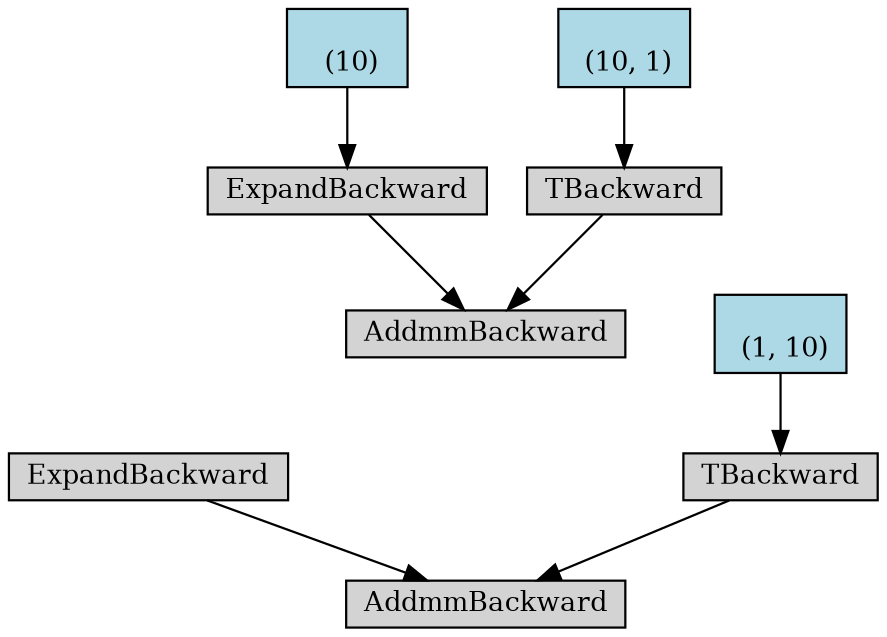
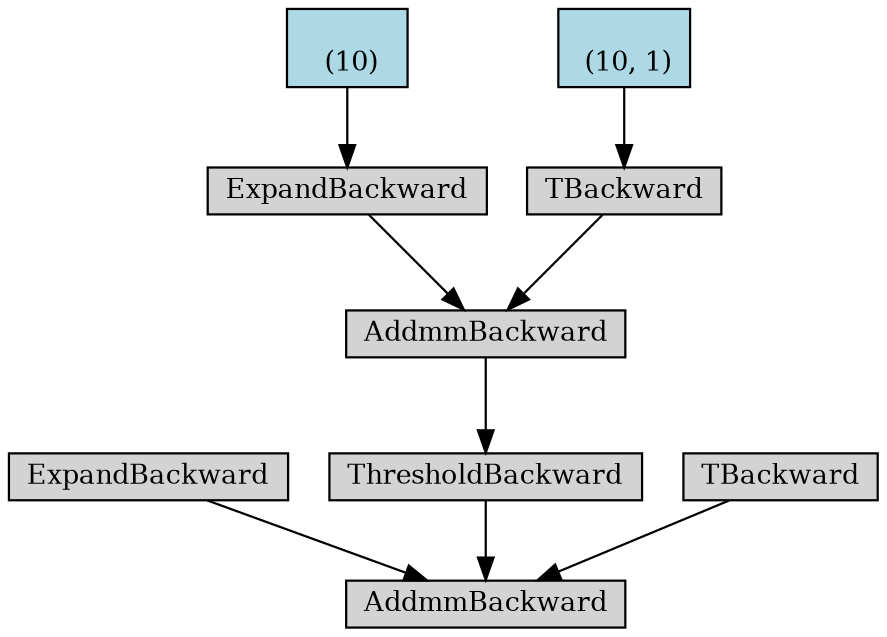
node "(1, 10)": removed
node "ThresholdBackward": added
